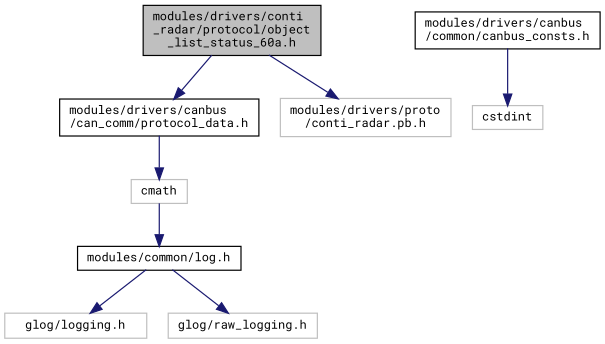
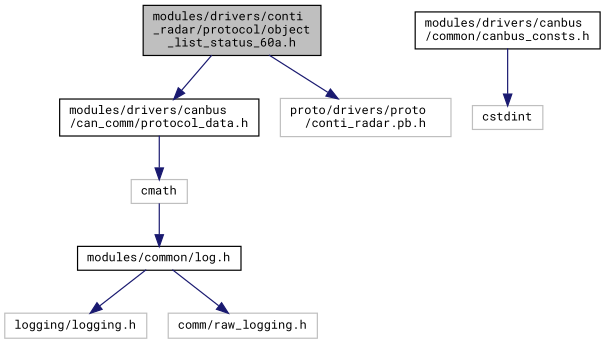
node "modules/drivers/proto /conti_radar.pb.h": label "modules/drivers/proto /conti_radar.pb.h" -> "proto/drivers/proto /conti_radar.pb.h"
node "glog/logging.h": label "glog/logging.h" -> "logging/logging.h"
node "glog/raw_logging.h": label "glog/raw_logging.h" -> "comm/raw_logging.h"
